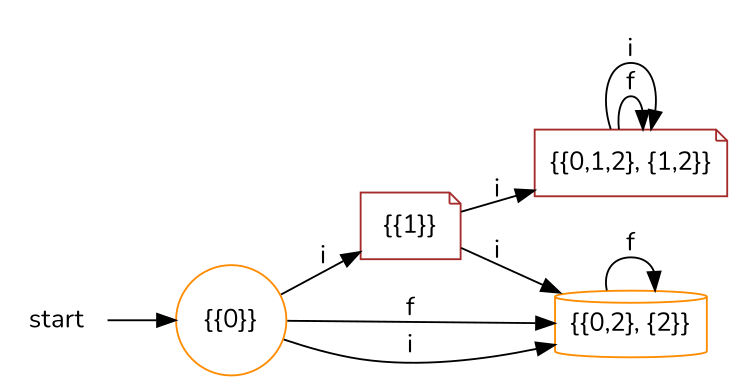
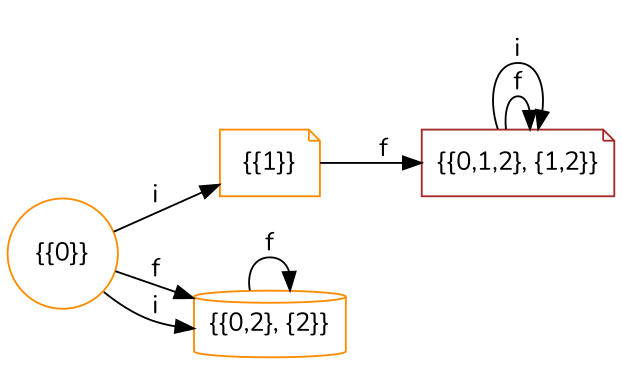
edge "{{1}}" -> "{{0,1,2}, {1,2}}": label "i" -> "f"
node "{{1}}": color brown -> darkorange
edge "{{1}}" -> "{{0,2}, {2}}": removed, label "i"
node "start": removed
